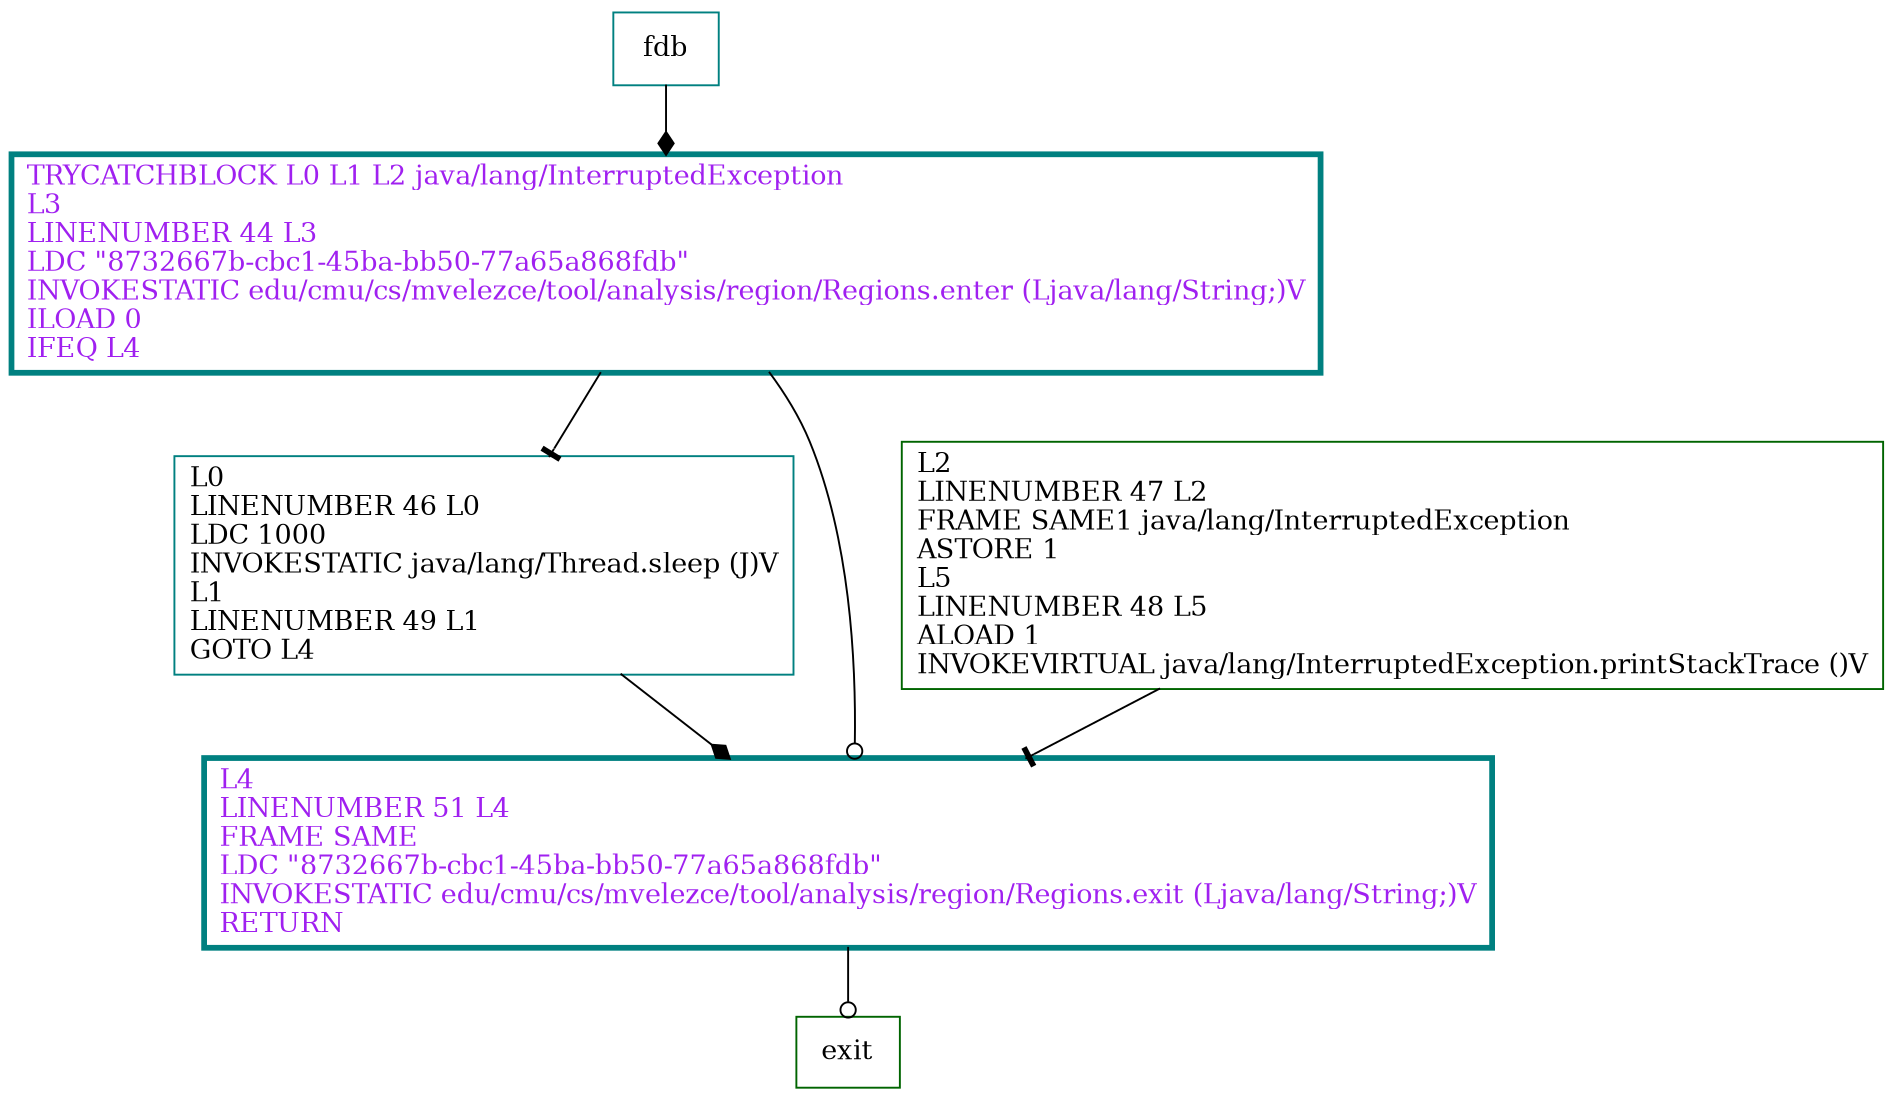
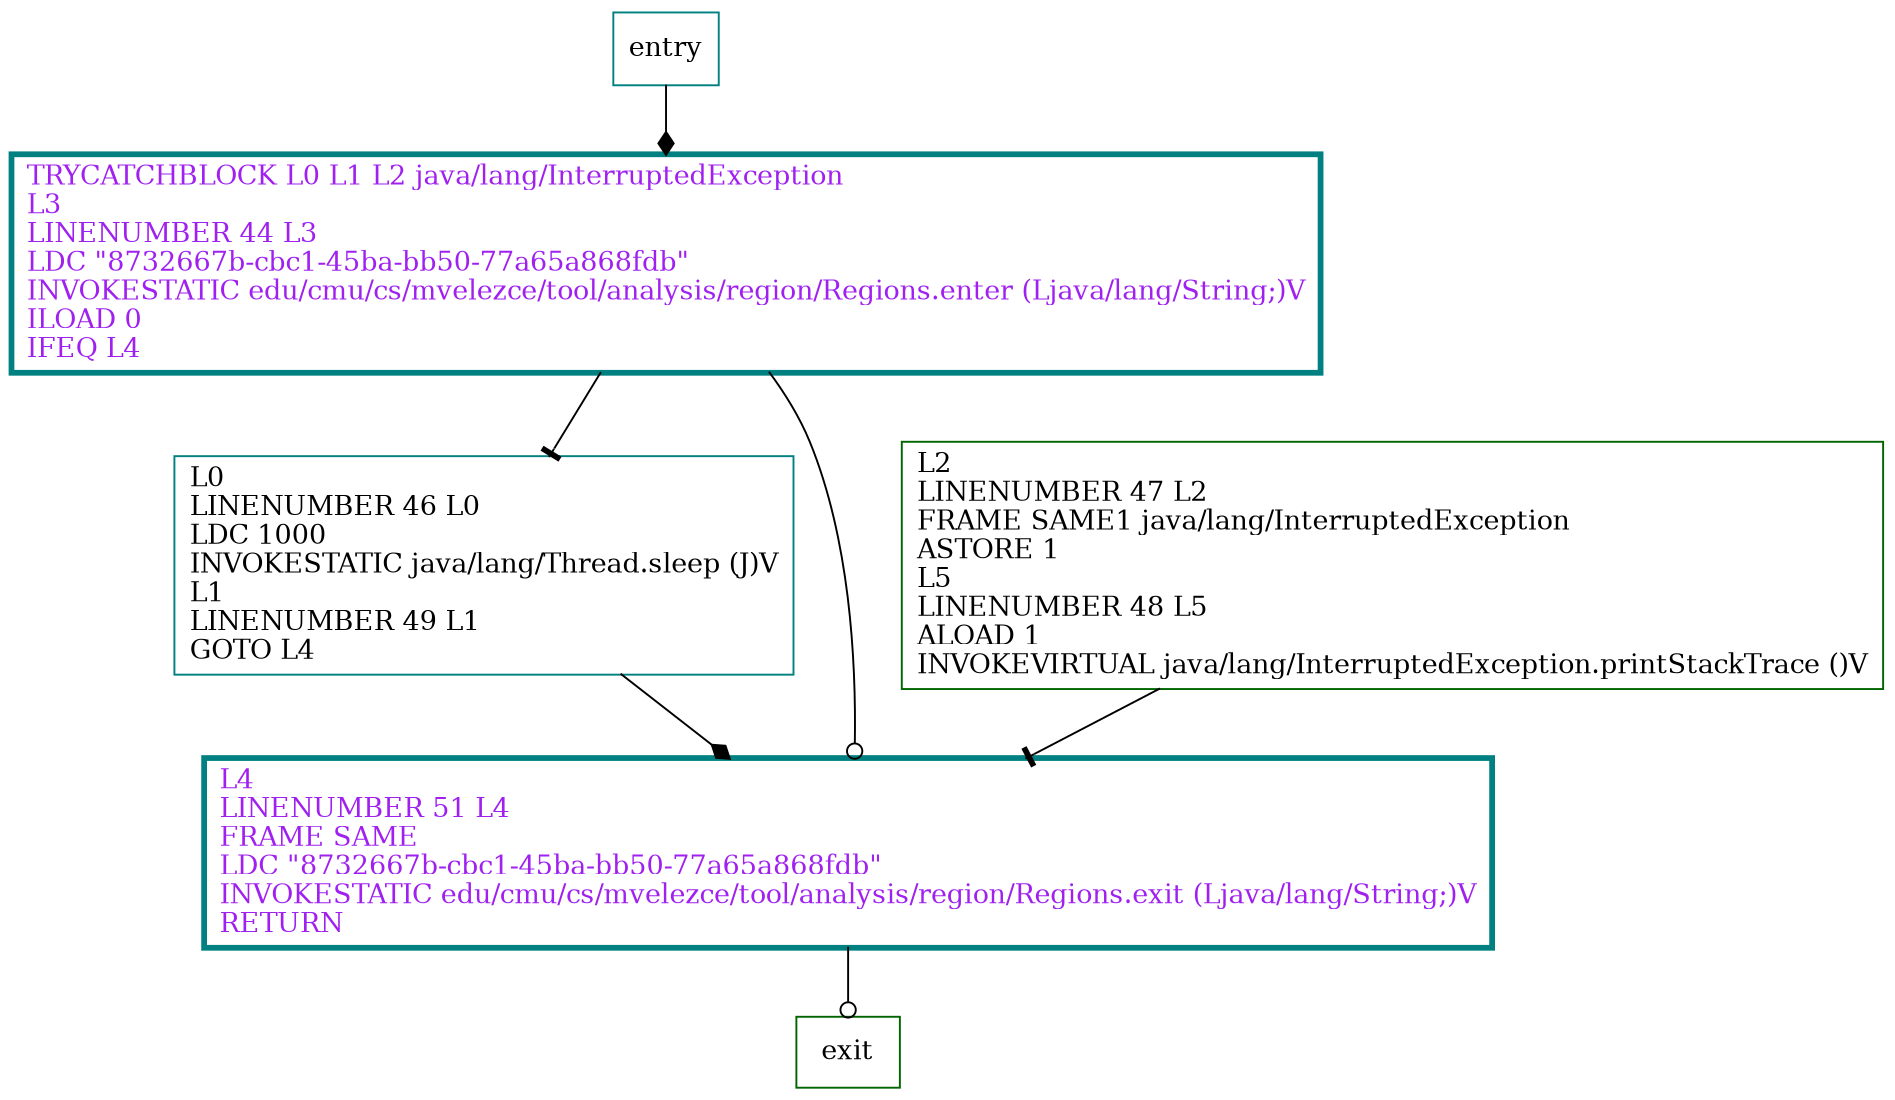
node "fdb": label "fdb" -> "entry"
